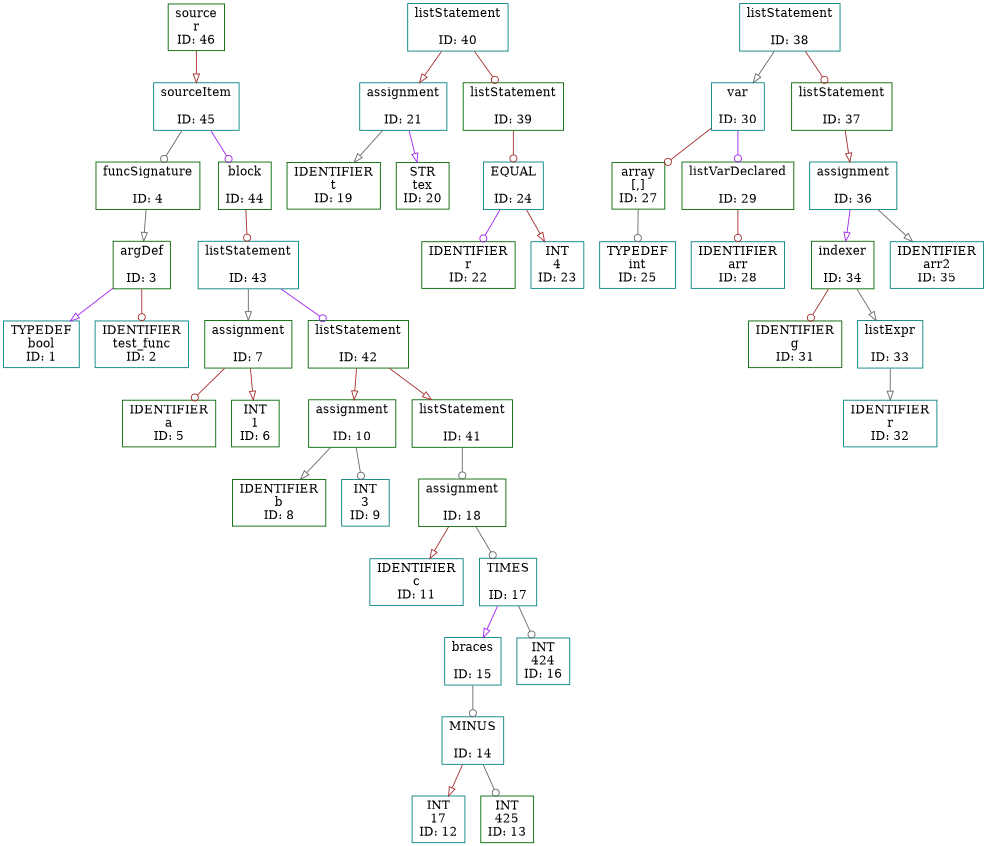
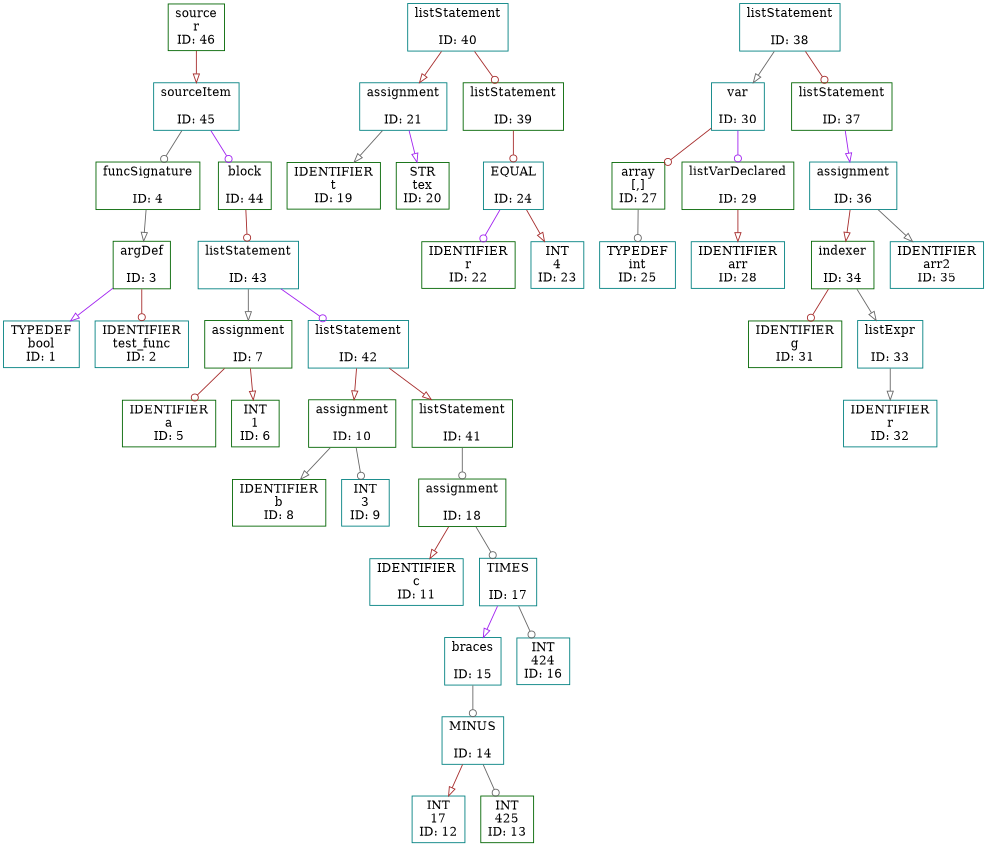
edge "listStatement ID: 37" -> "assignment ID: 36": color brown -> purple
edge "assignment ID: 36" -> "indexer ID: 34": color purple -> brown
edge "listVarDeclared ID: 29" -> "IDENTIFIER arr ID: 28": arrowhead odot -> onormal
node "listStatement ID: 42": color darkgreen -> teal
